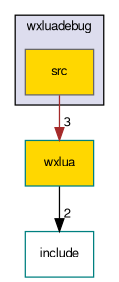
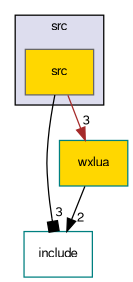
cluster "wxluadebug": label "wxluadebug" -> "src"
edge "src" -> "include": added
